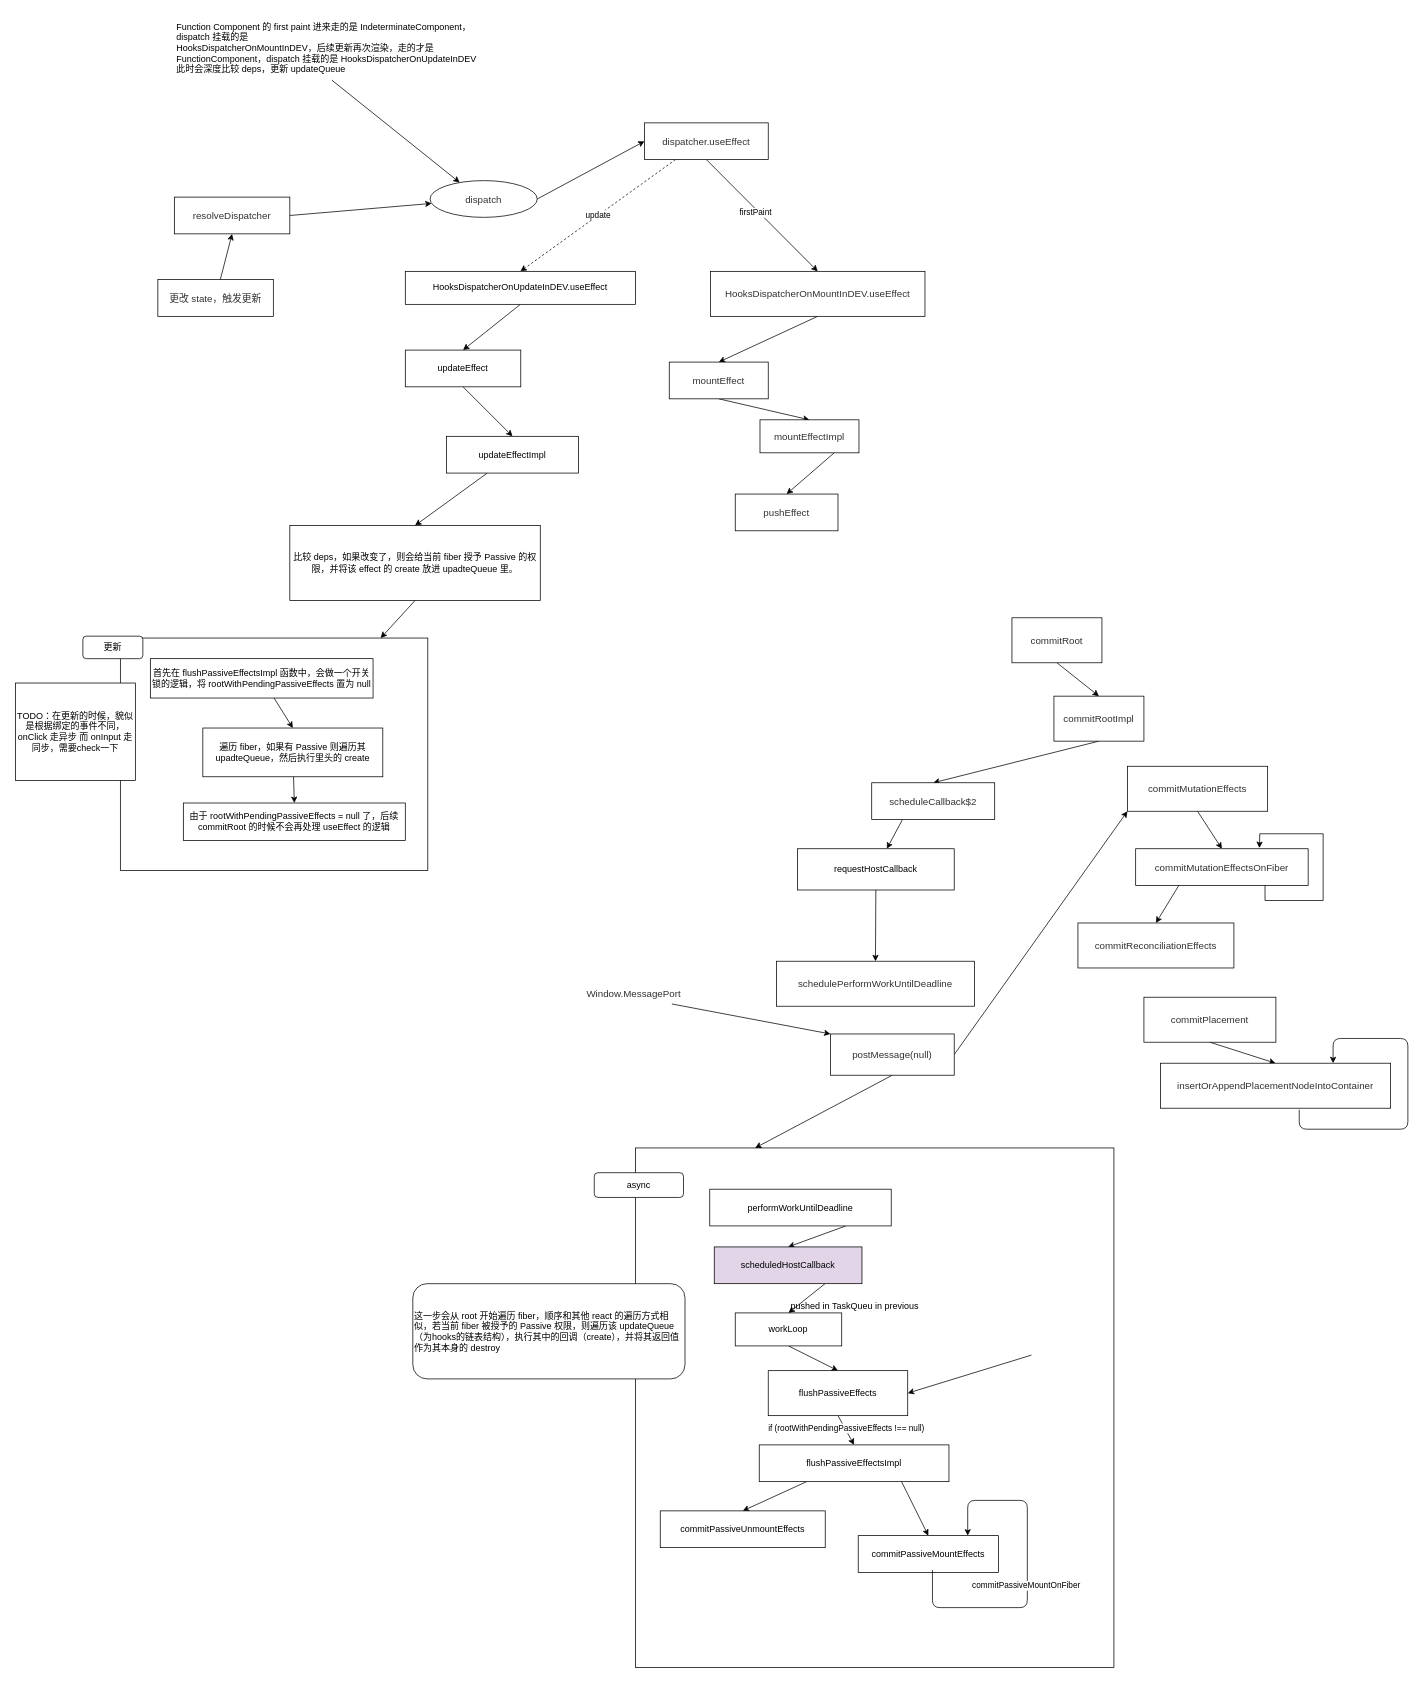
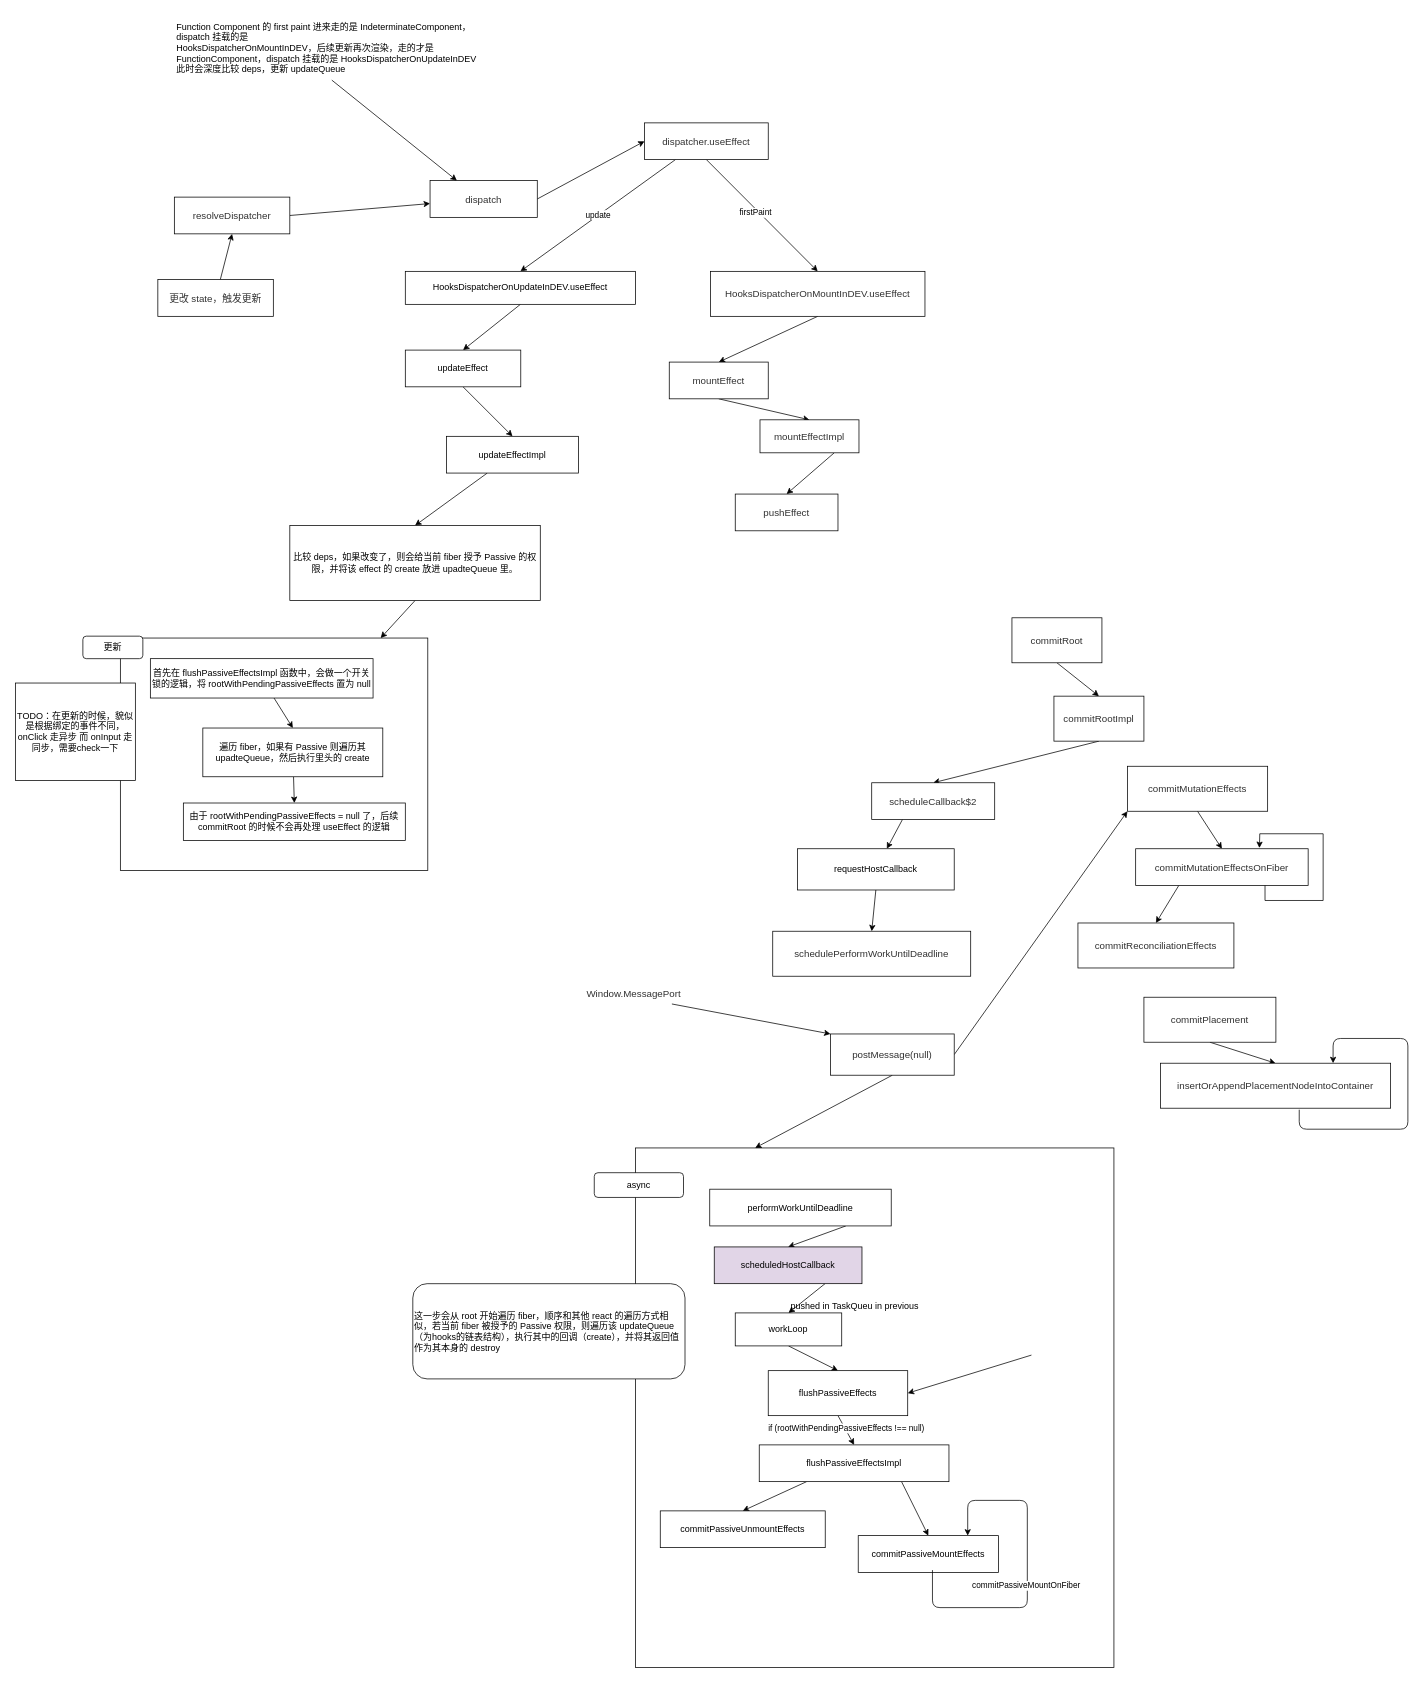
edge "dispatcher.useEffect" -> "HooksDispatcherOnUpdateInDEV.useEffect": style dashed -> solid
node "dispatch": shape ellipse -> rectangle
node "schedulePerformWorkUntilDeadline": moved (876, 984) -> (872, 954)
